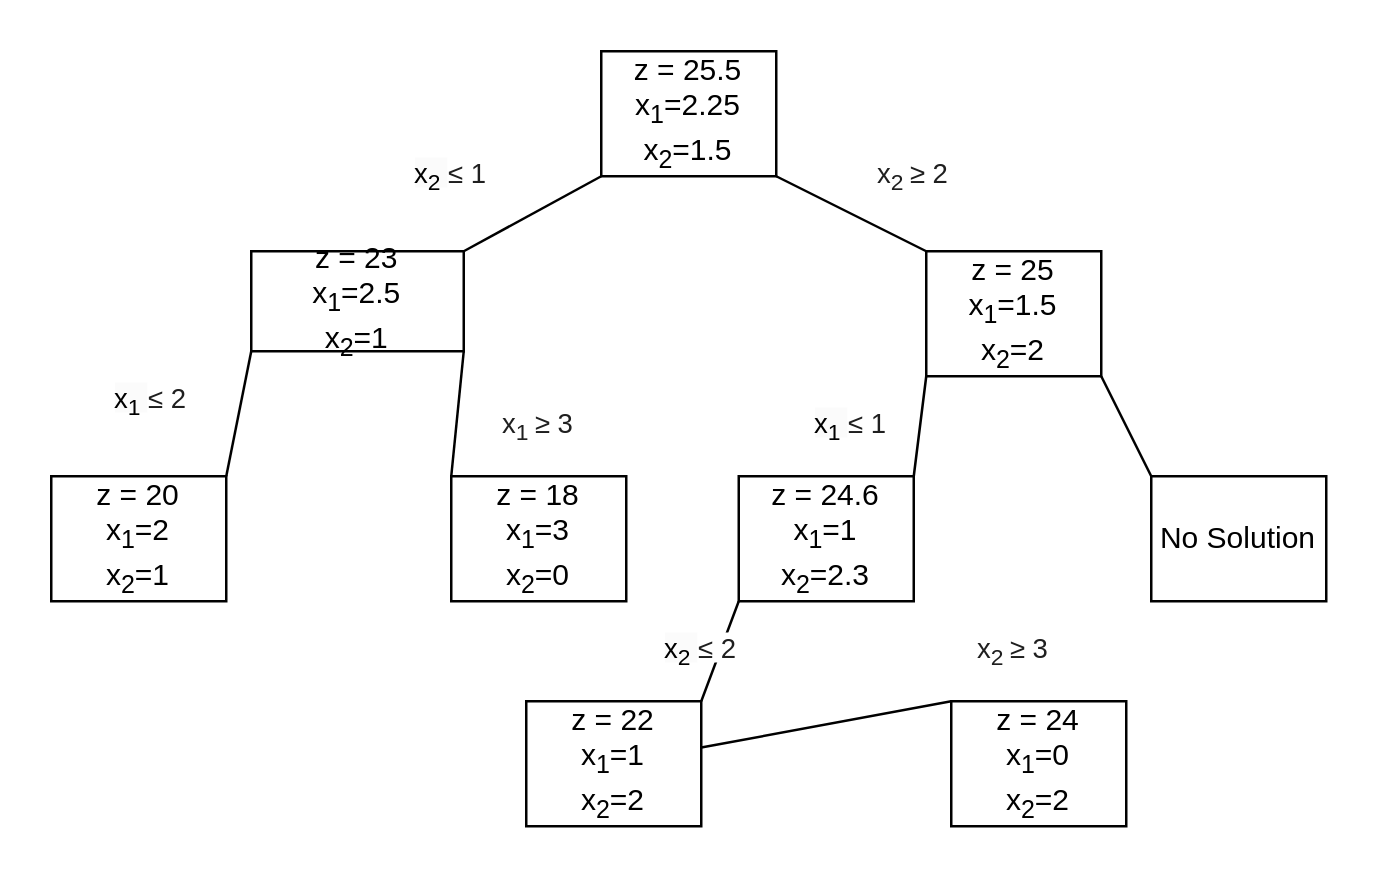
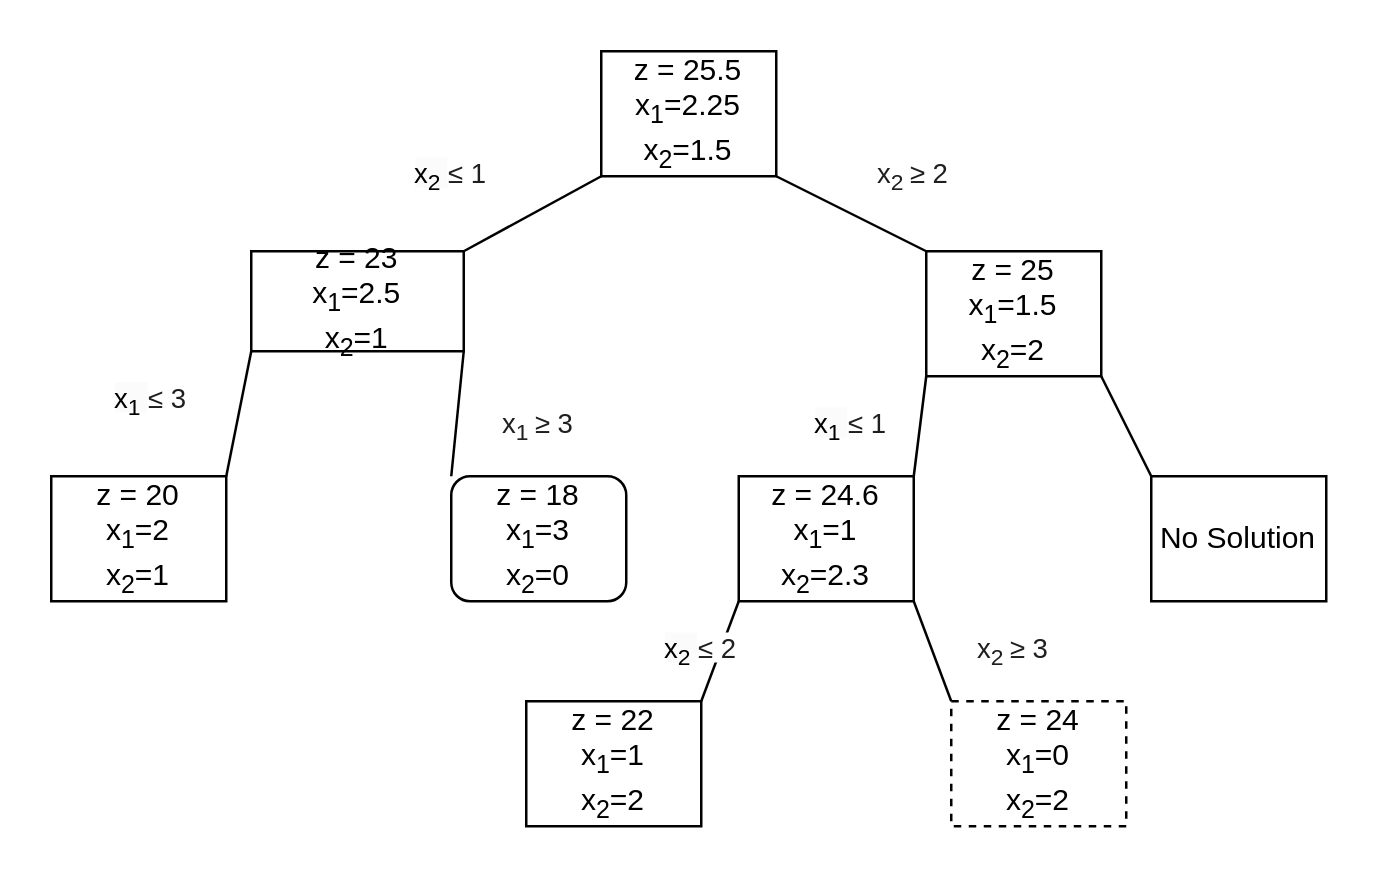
node "x1 ≤ 2": label "x1 ≤ 2" -> "x1 ≤ 3"
node "z = 18 x1=3 x2=0": shape rectangle -> rounded rectangle
edge "z = 22 x1=1 x2=2" -- "z = 24 x1=0 x2=2": now "z = 24.6 x1=1 x2=2.3" -- "z = 24 x1=0 x2=2"
node "z = 24 x1=0 x2=2": style solid -> dashed
